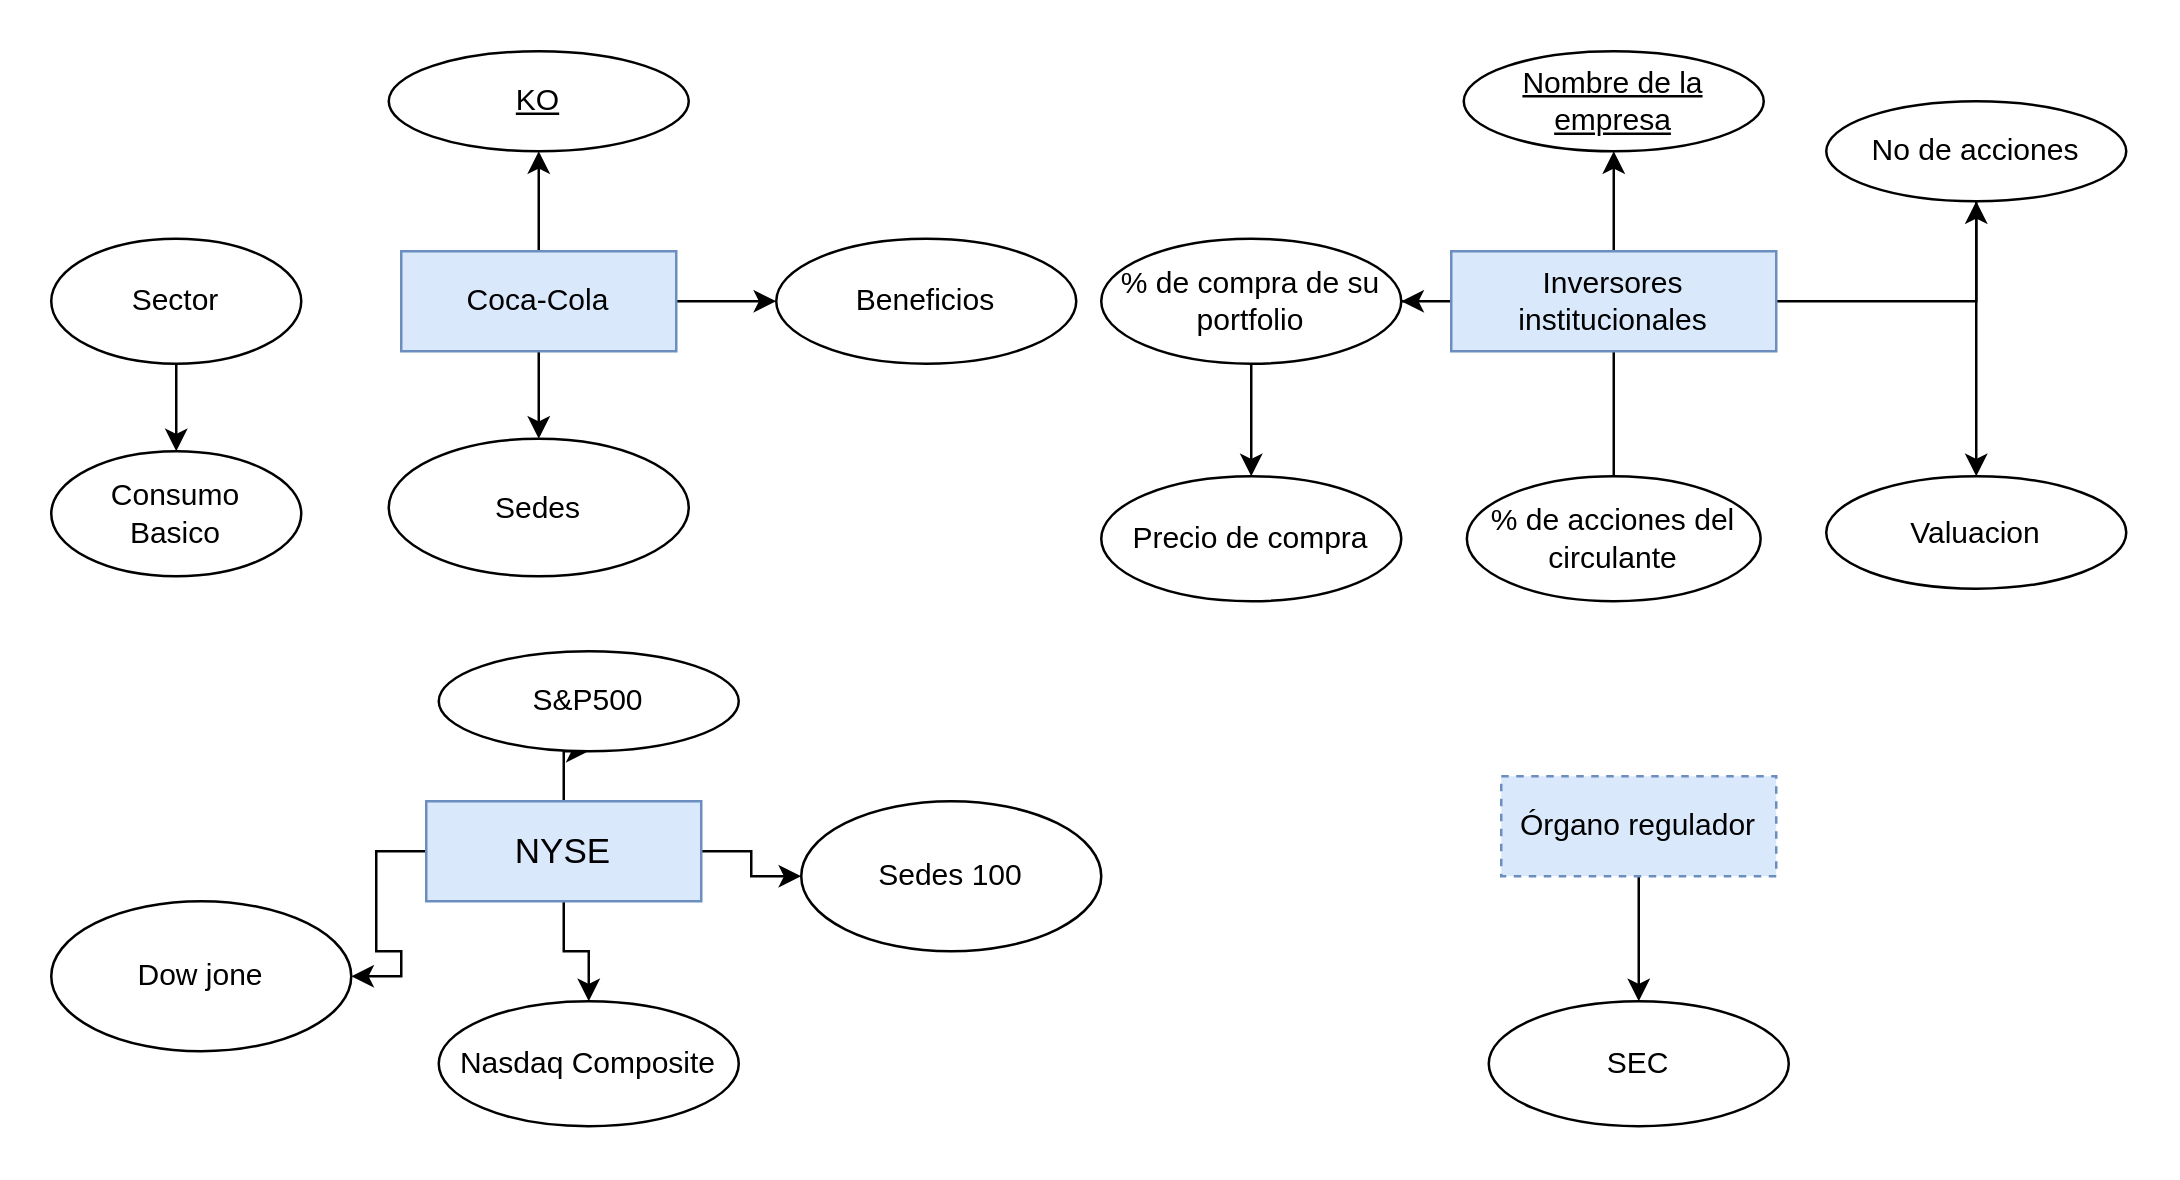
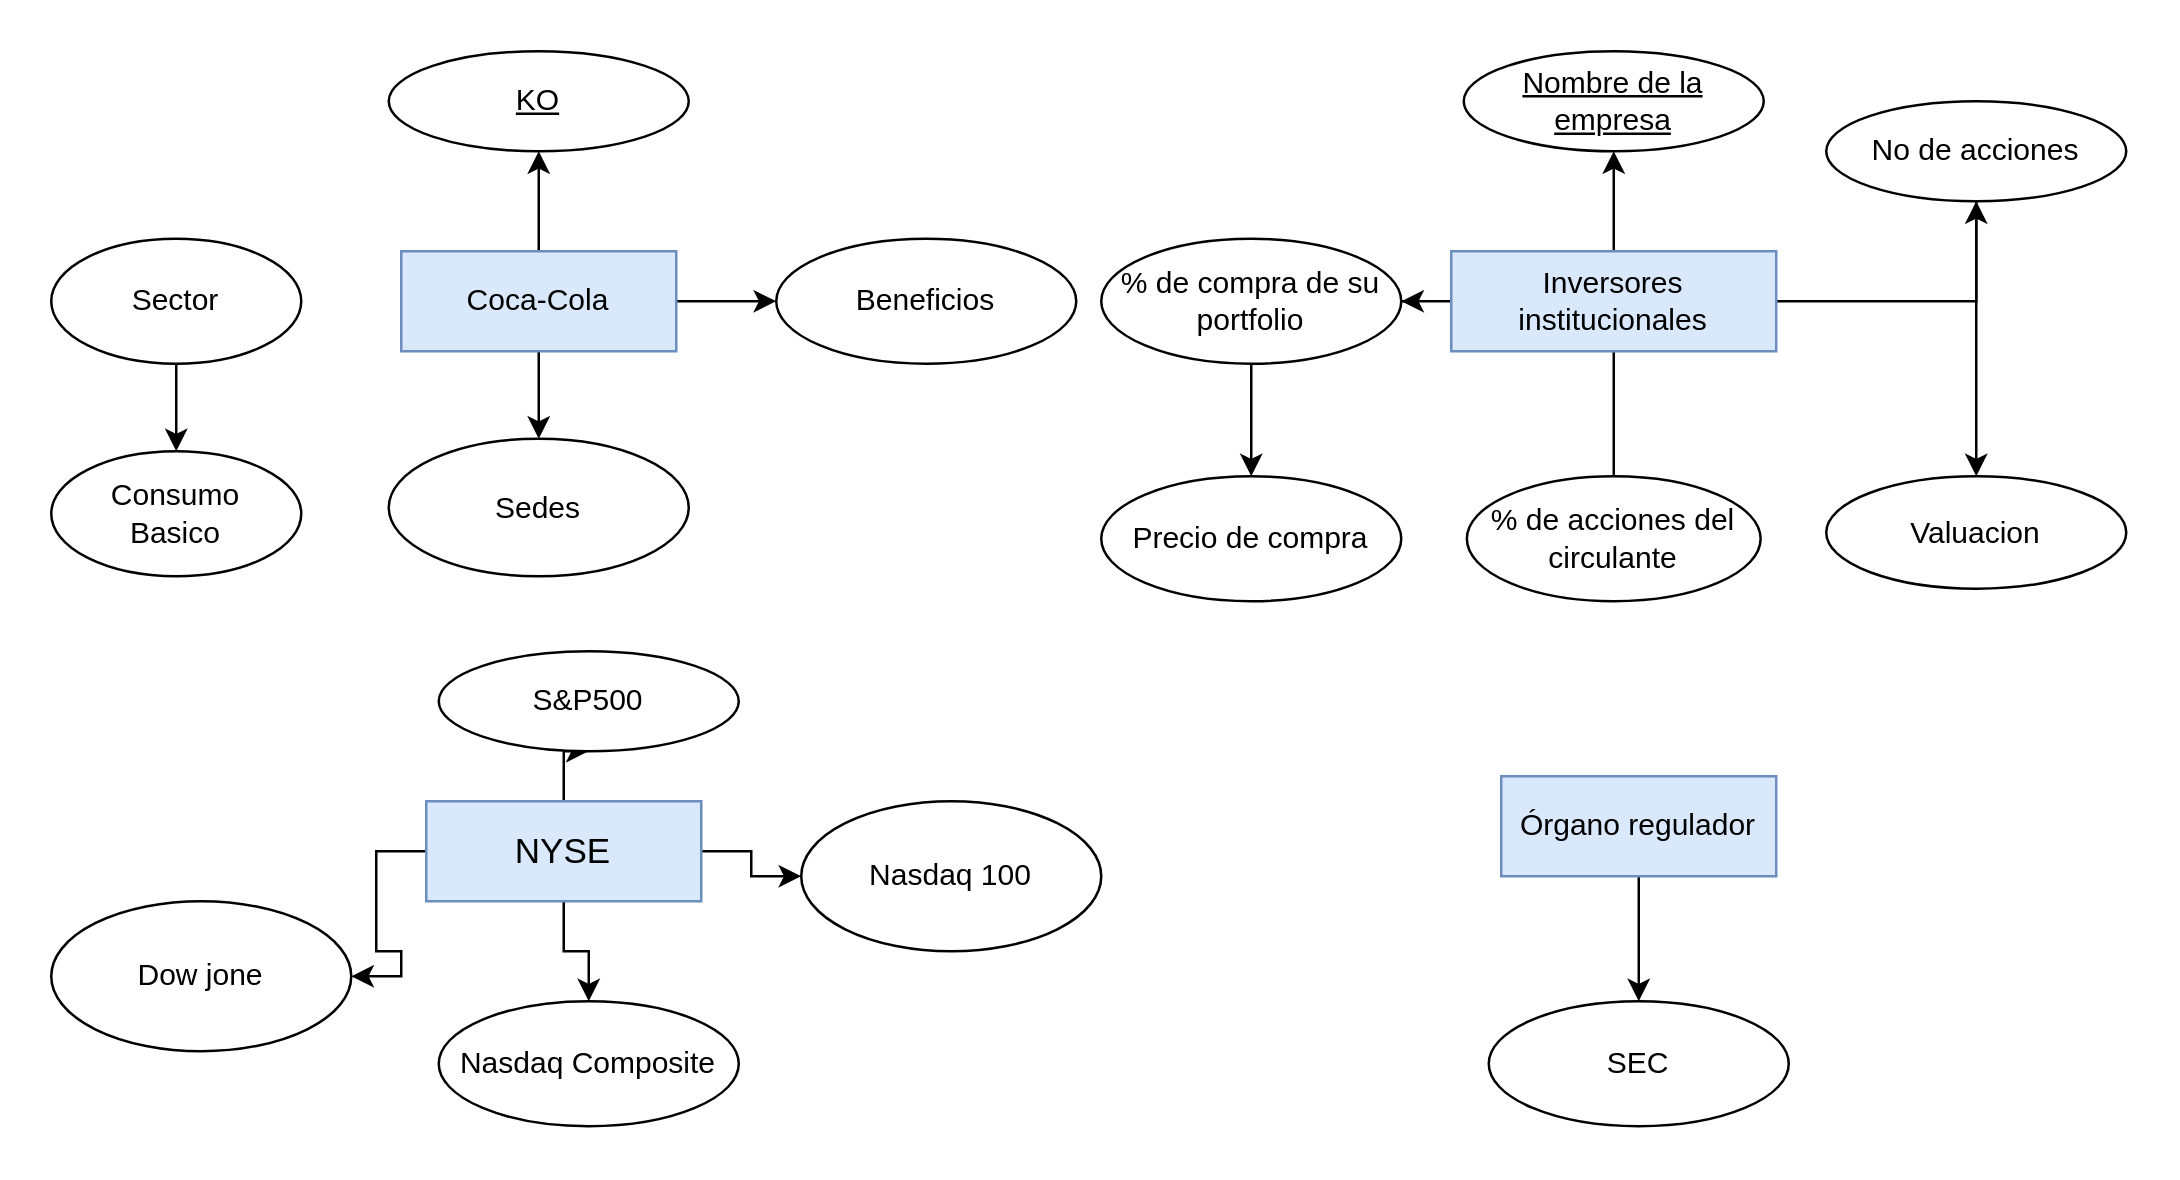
node "Órgano regulador": style dashed -> solid
node "Sedes 100": label "Sedes 100" -> "Nasdaq 100"
